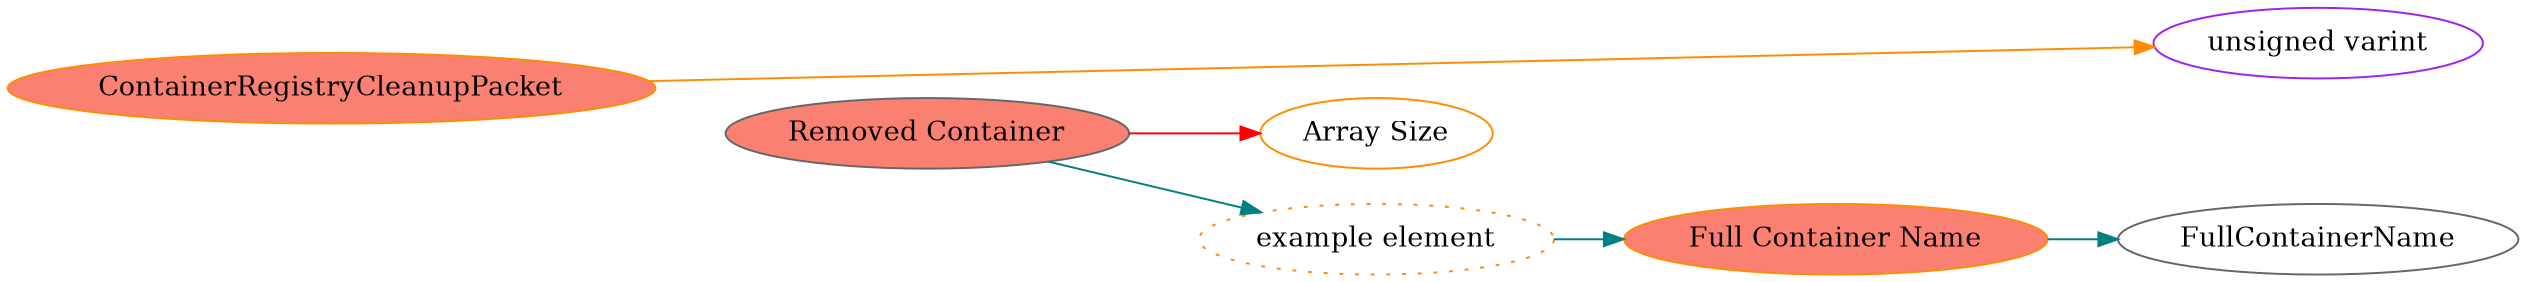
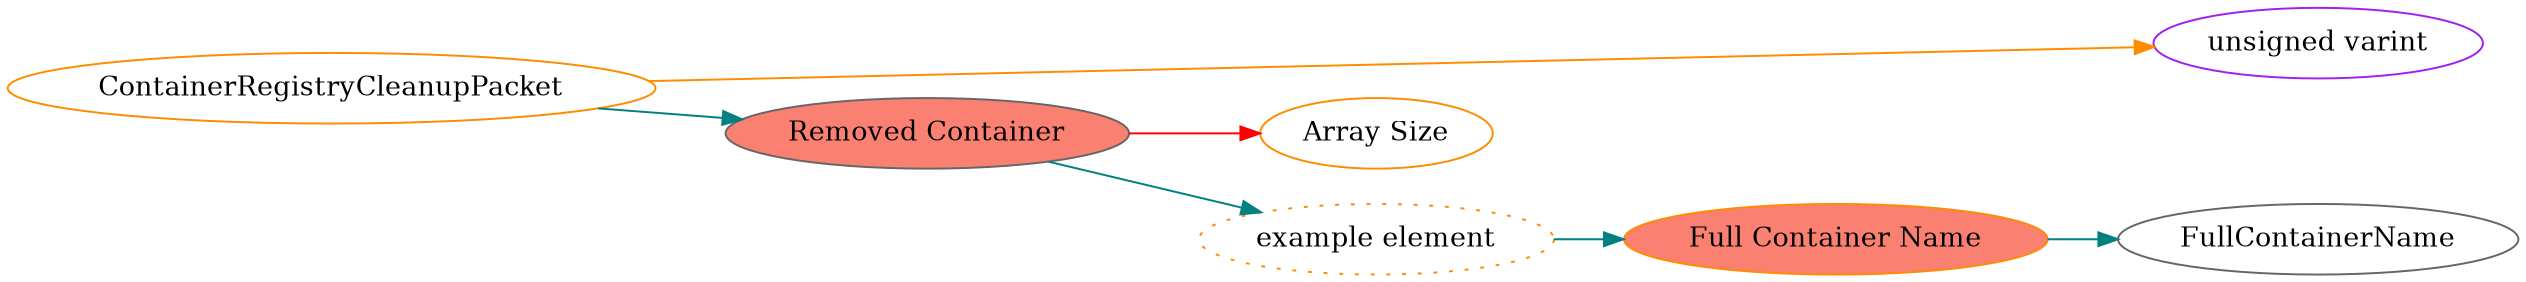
node "ContainerRegistryCleanupPacket": fillcolor salmon -> white
edge "ContainerRegistryCleanupPacket" -> "Removed Container": added
